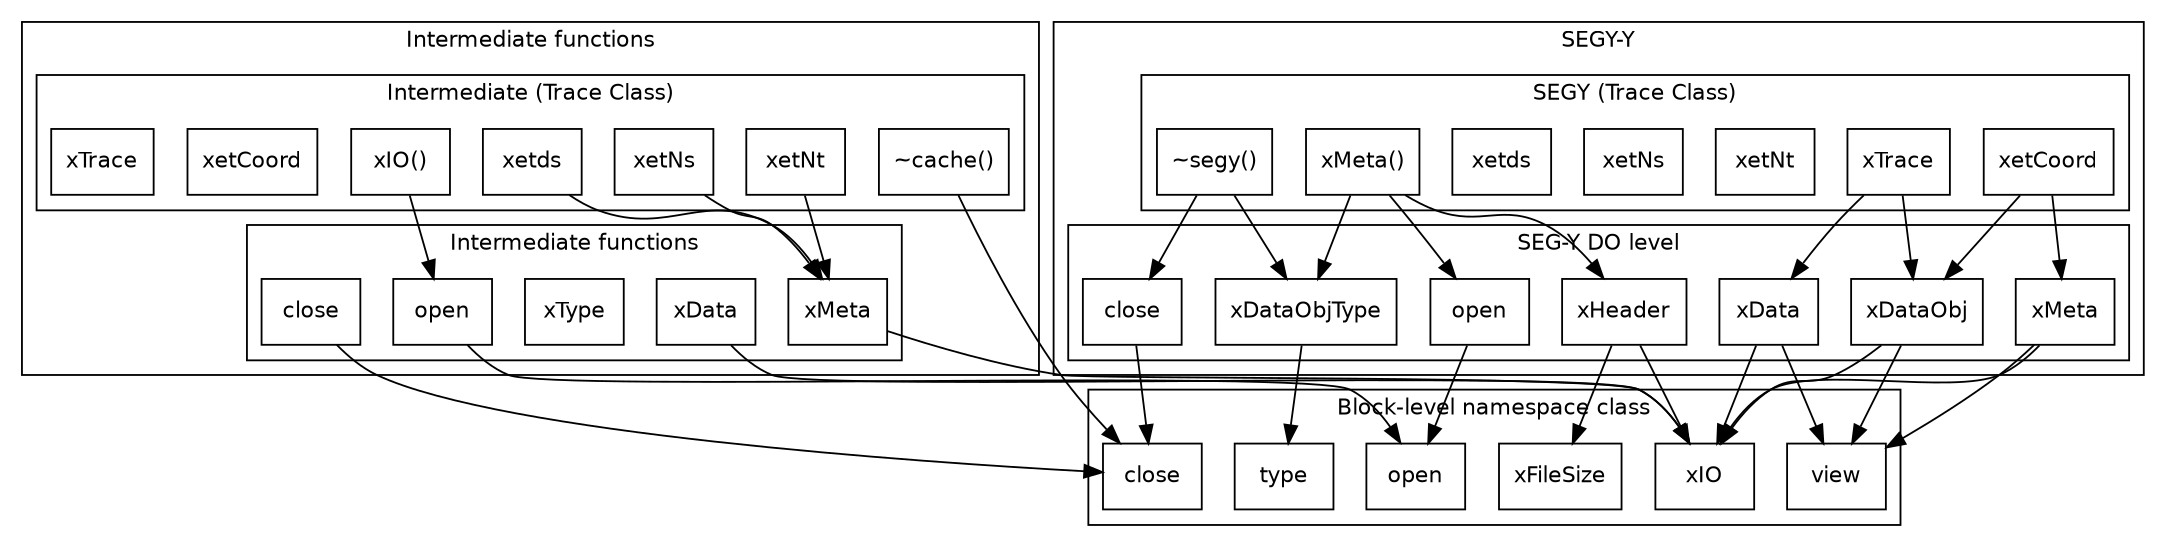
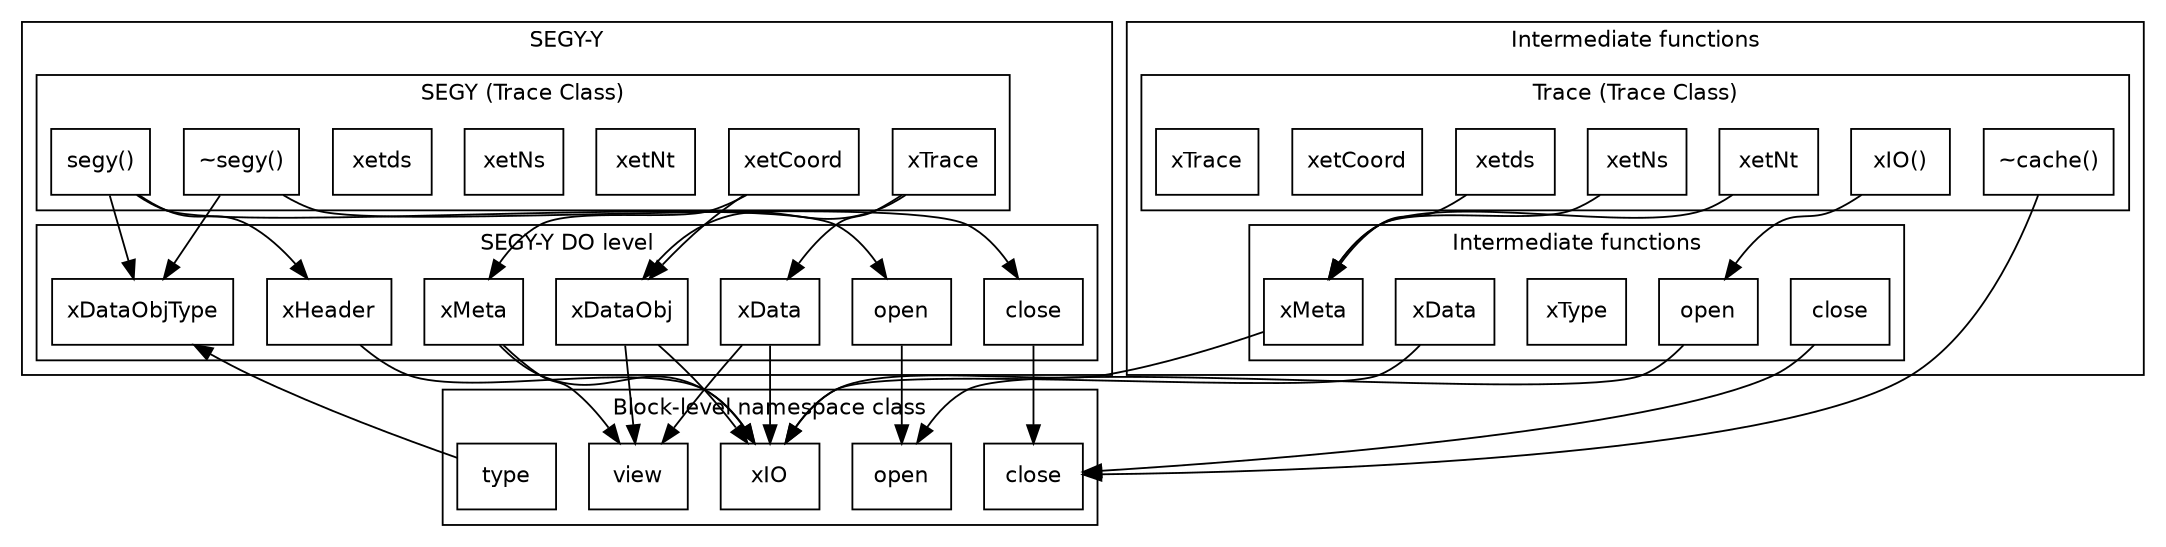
cluster "Intermediate (Trace Class)": label "Intermediate (Trace Class)" -> "Trace (Trace Class)"
node "xMeta()": label "xMeta()" -> "segy()"
cluster "SEG-Y DO level": label "SEG-Y DO level" -> "SEGY-Y DO level"
edge "xDataObjType" -> "type": reversed
node "xFileSize": removed
